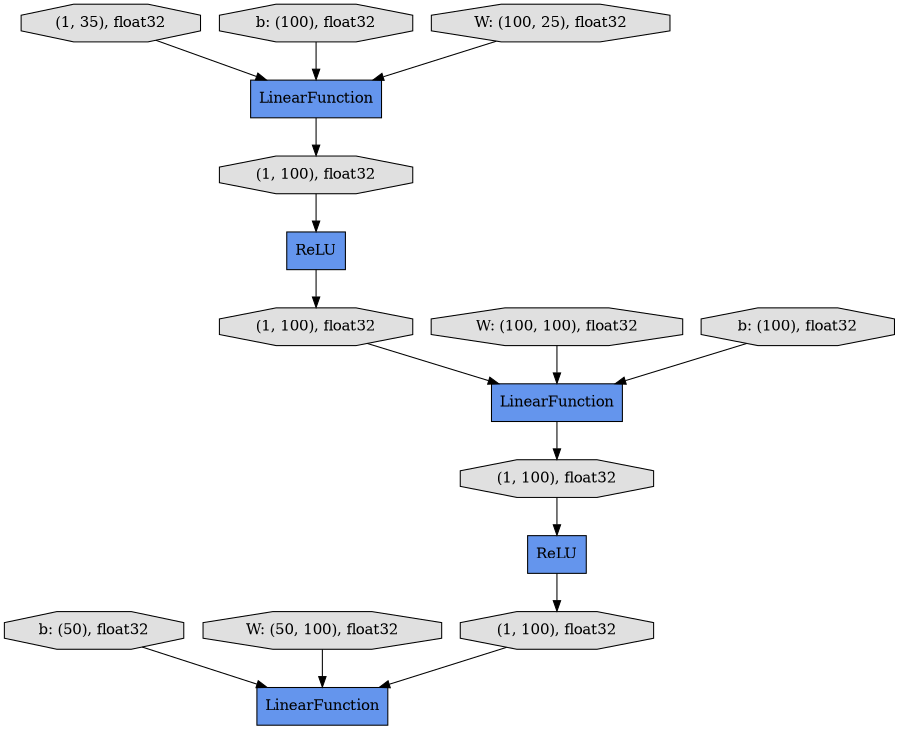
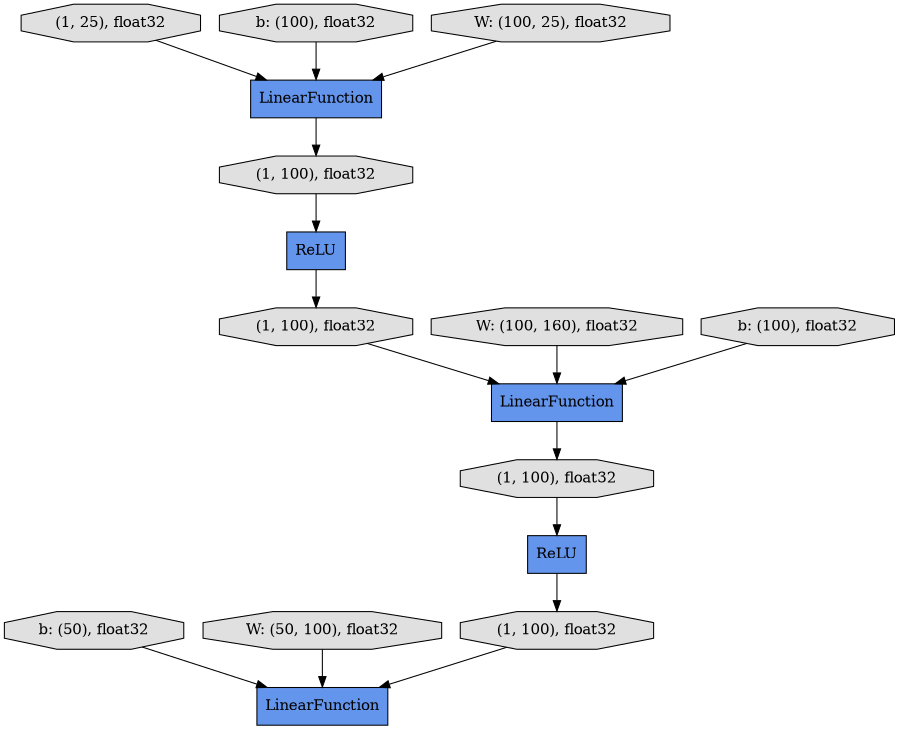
node "(1, 35), float32": label "(1, 35), float32" -> "(1, 25), float32"
node "W: (100, 100), float32": label "W: (100, 100), float32" -> "W: (100, 160), float32"
